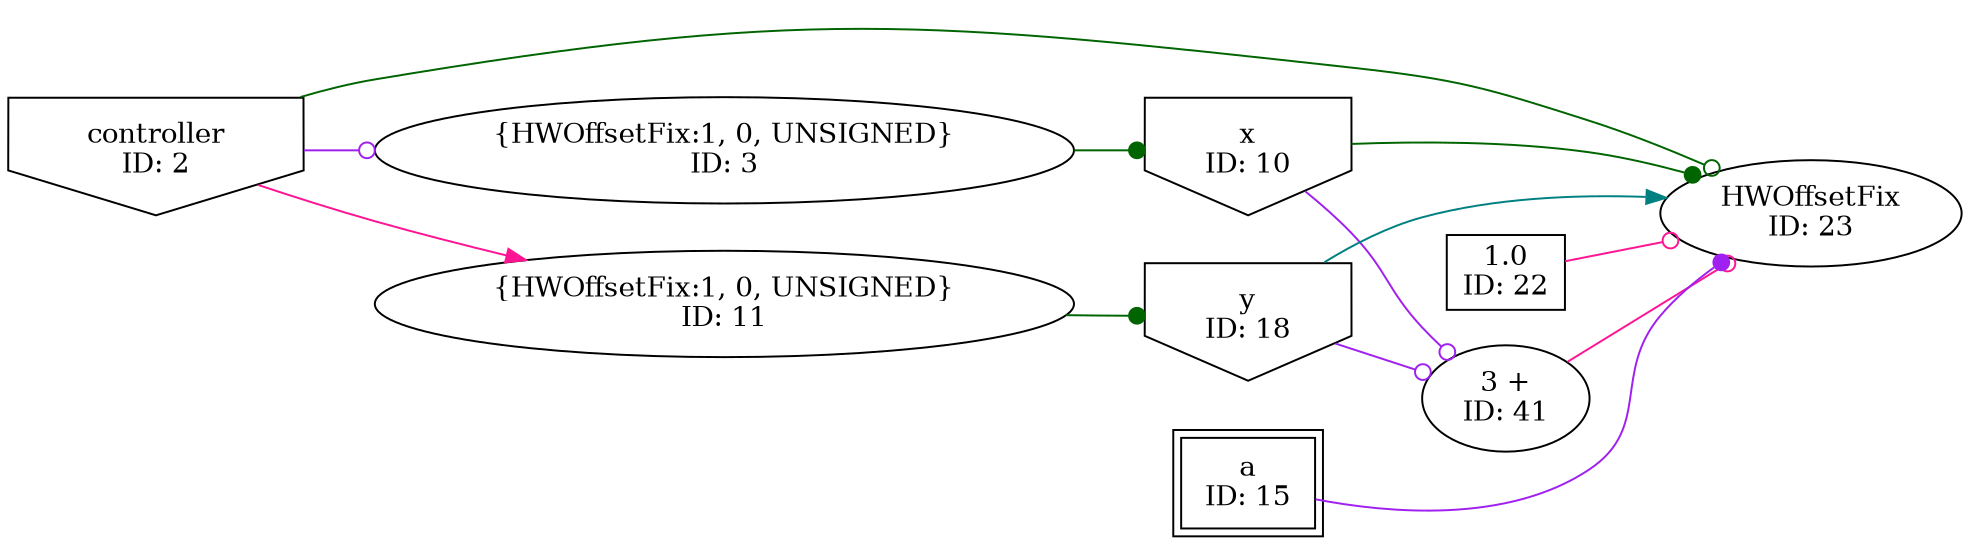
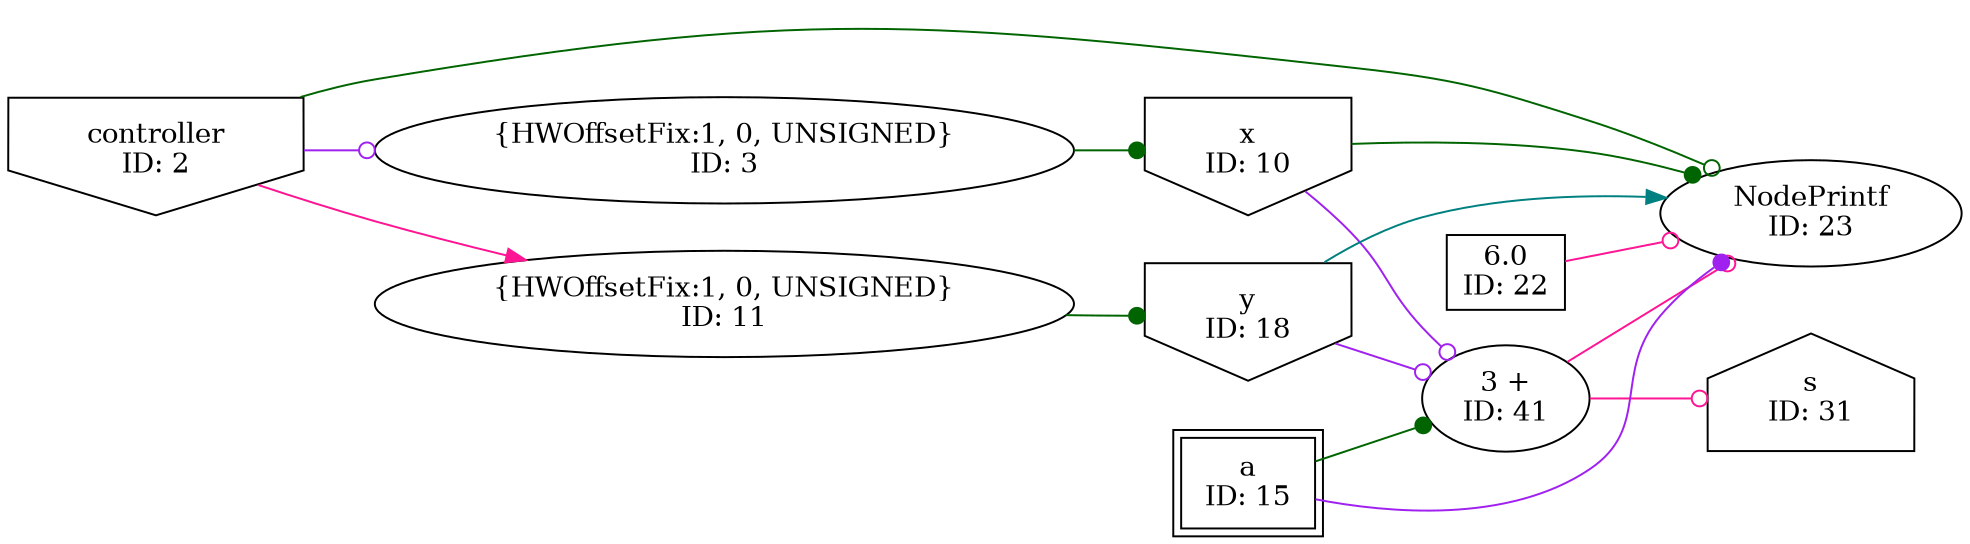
node "HWOffsetFix ID: 23": label "HWOffsetFix ID: 23" -> "NodePrintf ID: 23"
node "1.0 ID: 22": label "1.0 ID: 22" -> "6.0 ID: 22"
node "s ID: 31": added
edge "a ID: 15" -> "3 + ID: 41": added
